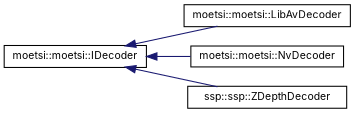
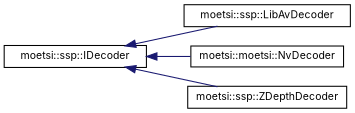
node "moetsi::moetsi::LibAvDecoder": label "moetsi::moetsi::LibAvDecoder" -> "moetsi::ssp::LibAvDecoder"
node "moetsi::moetsi::IDecoder": label "moetsi::moetsi::IDecoder" -> "moetsi::ssp::IDecoder"
node "ssp::ssp::ZDepthDecoder": label "ssp::ssp::ZDepthDecoder" -> "moetsi::ssp::ZDepthDecoder"
